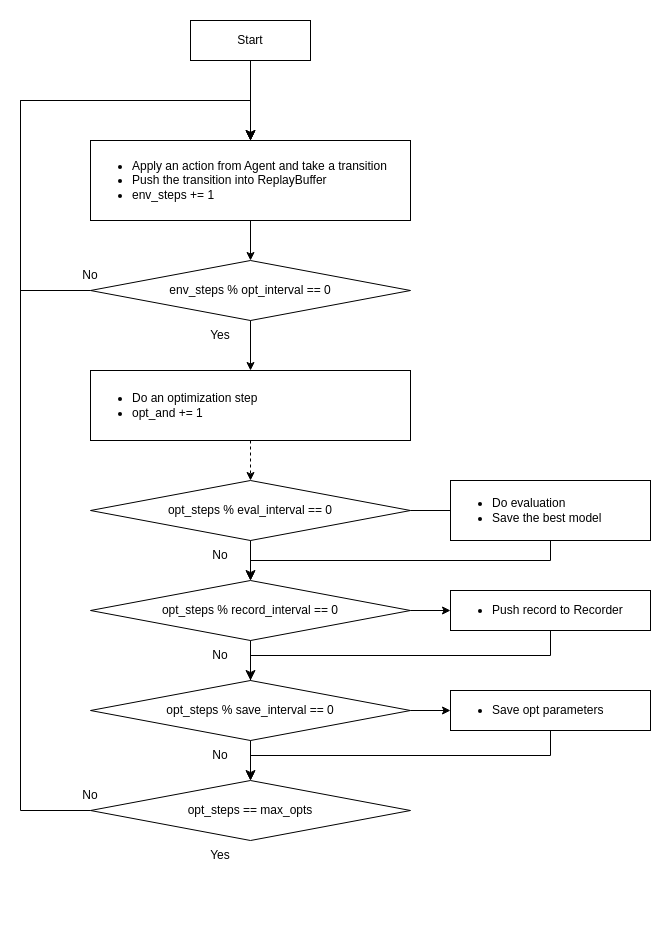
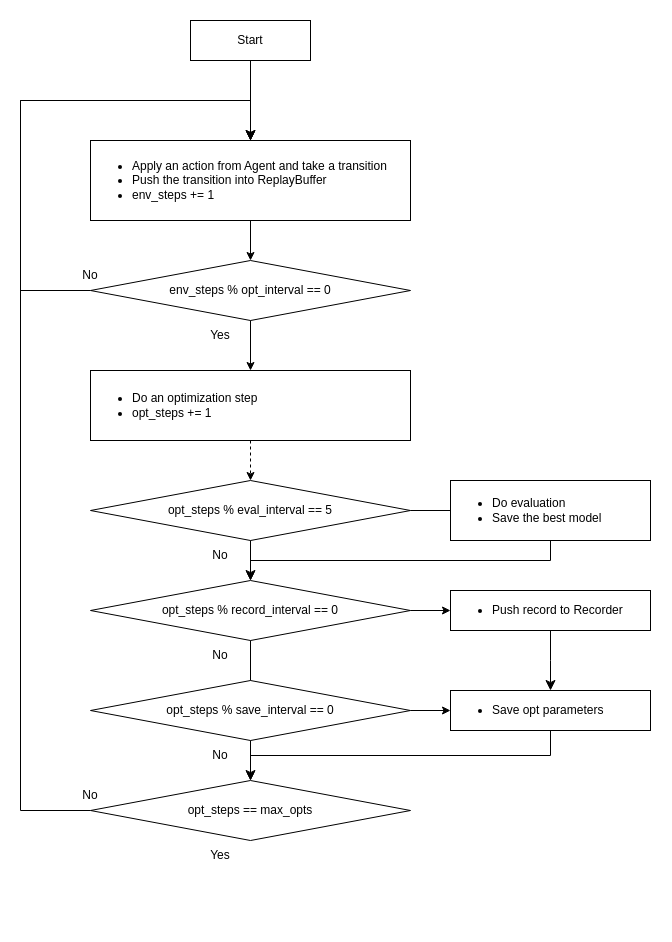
node "Do an optimization step opt_and += 1": label "Do an optimization step opt_and += 1" -> "Do an optimization step opt_steps += 1"
node "opt_steps % eval_interval == 0": label "opt_steps % eval_interval == 0" -> "opt_steps % eval_interval == 5"
edge "Push record to Recorder" -> "opt_steps % save_interval == 0": now "Push record to Recorder" -> "Save opt parameters"
